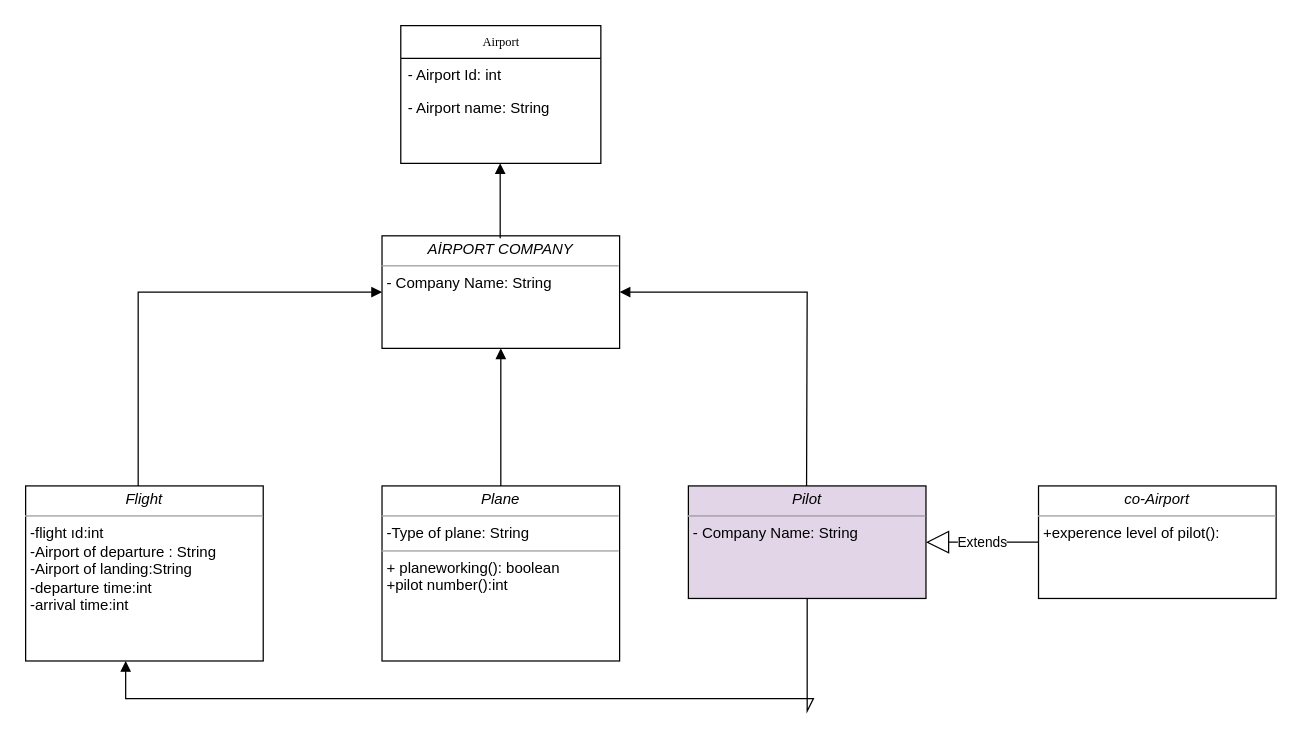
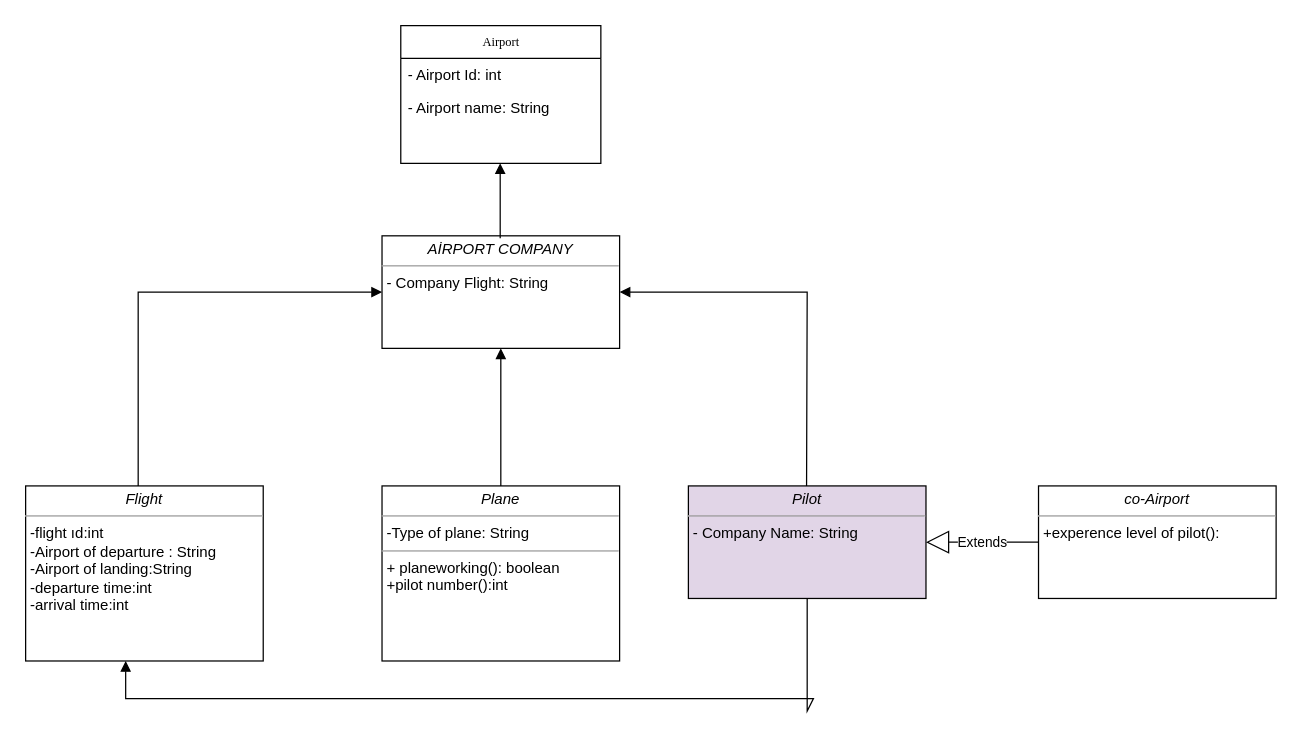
node "AİRPORT COMPANY - Company Name: String": label "AİRPORT COMPANY - Company Name: String" -> "AİRPORT COMPANY - Company Flight: String"
